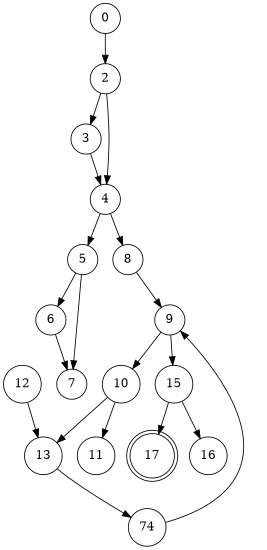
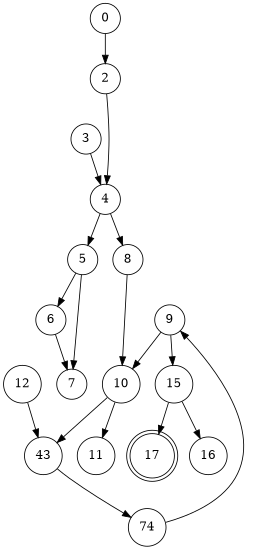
edge "2" -> "3": removed
edge "8" -> "9": now "8" -> "10"
node "13": label "13" -> "43"
